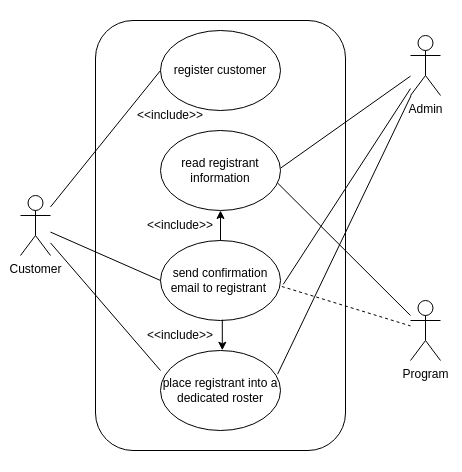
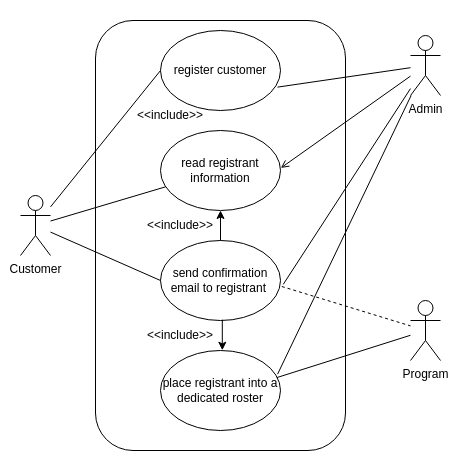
edge "Admin" -- "register customer": added
edge "Admin" -- "read registrant information": arrowhead none -> open
edge "read registrant information" -- "Program": removed
edge "Customer" -- "place registrant into a dedicated roster": now "Customer" -- "read registrant information"
edge "Program" -- "place registrant into a dedicated roster": added
